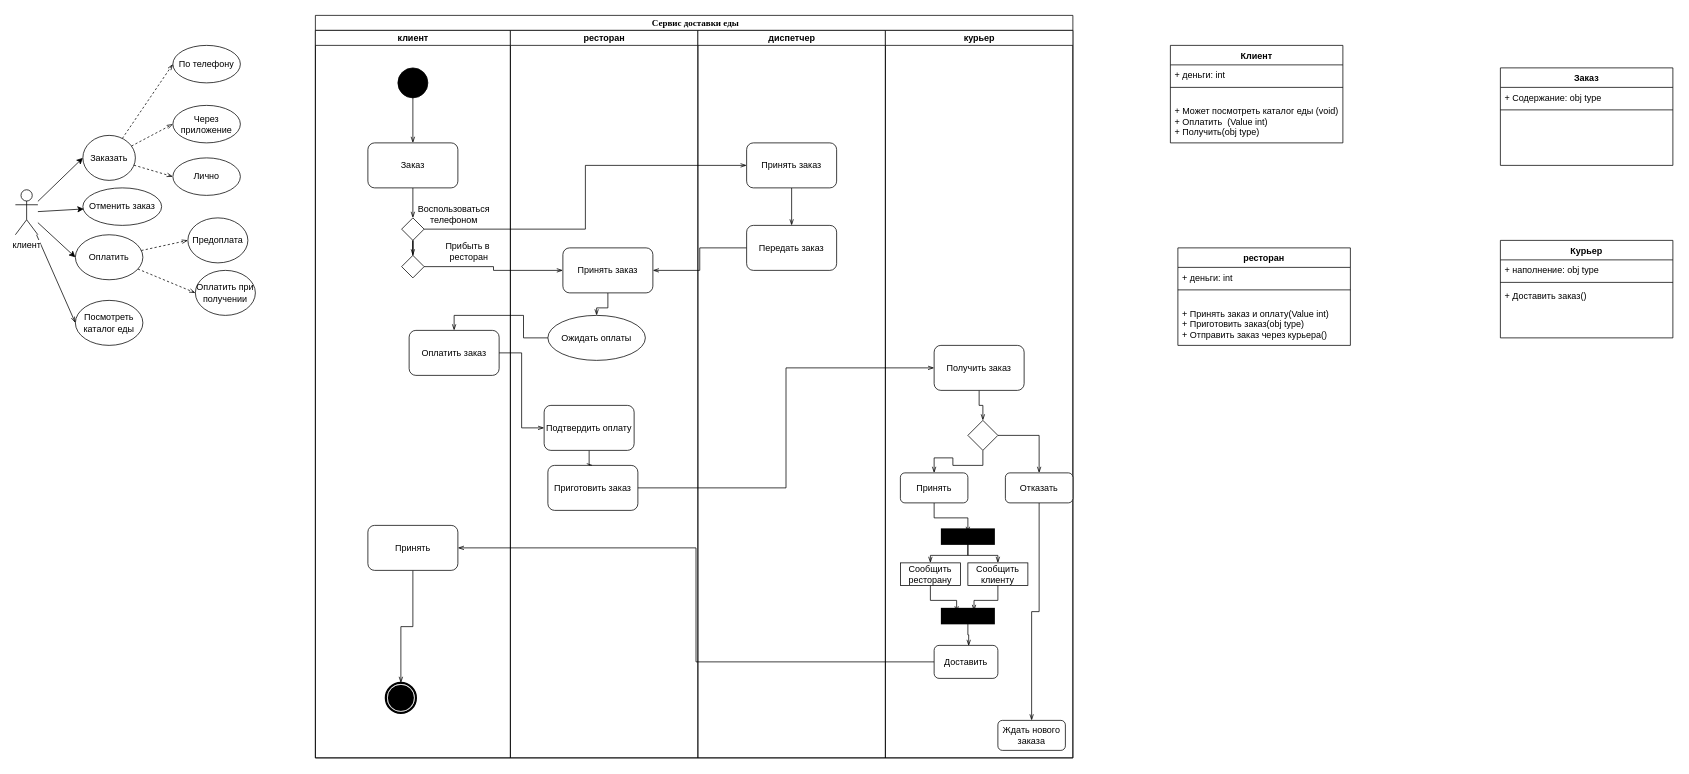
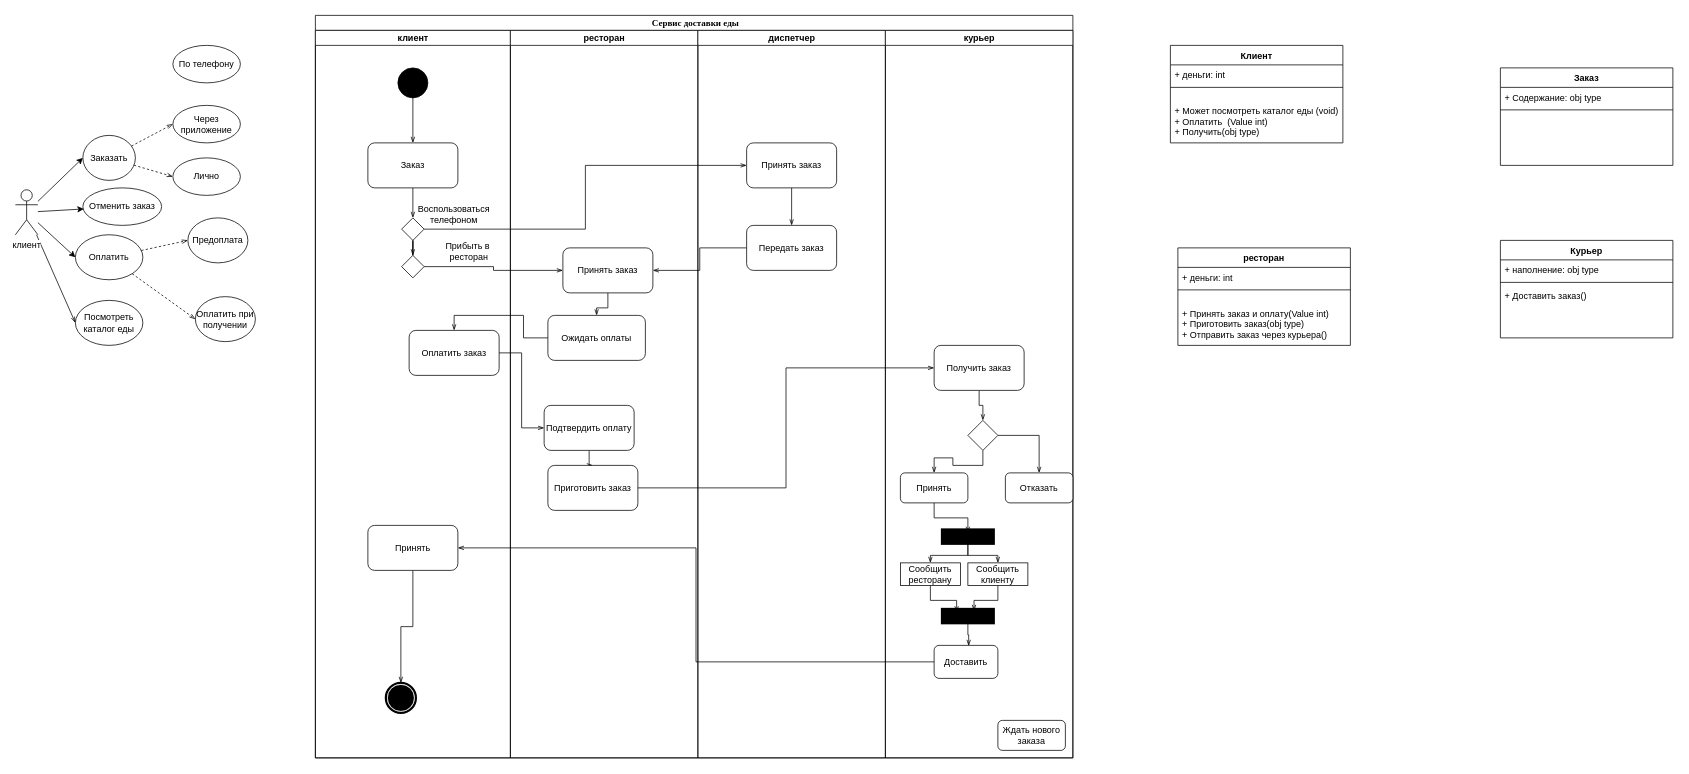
edge "Заказать" -> "По телефону": removed
node "Оплатить при получении": moved (225, 293) -> (225, 319)
node "Ожидать оплаты": shape ellipse -> rounded rectangle
edge "Отказать" -> "Ждать нового заказа": removed
